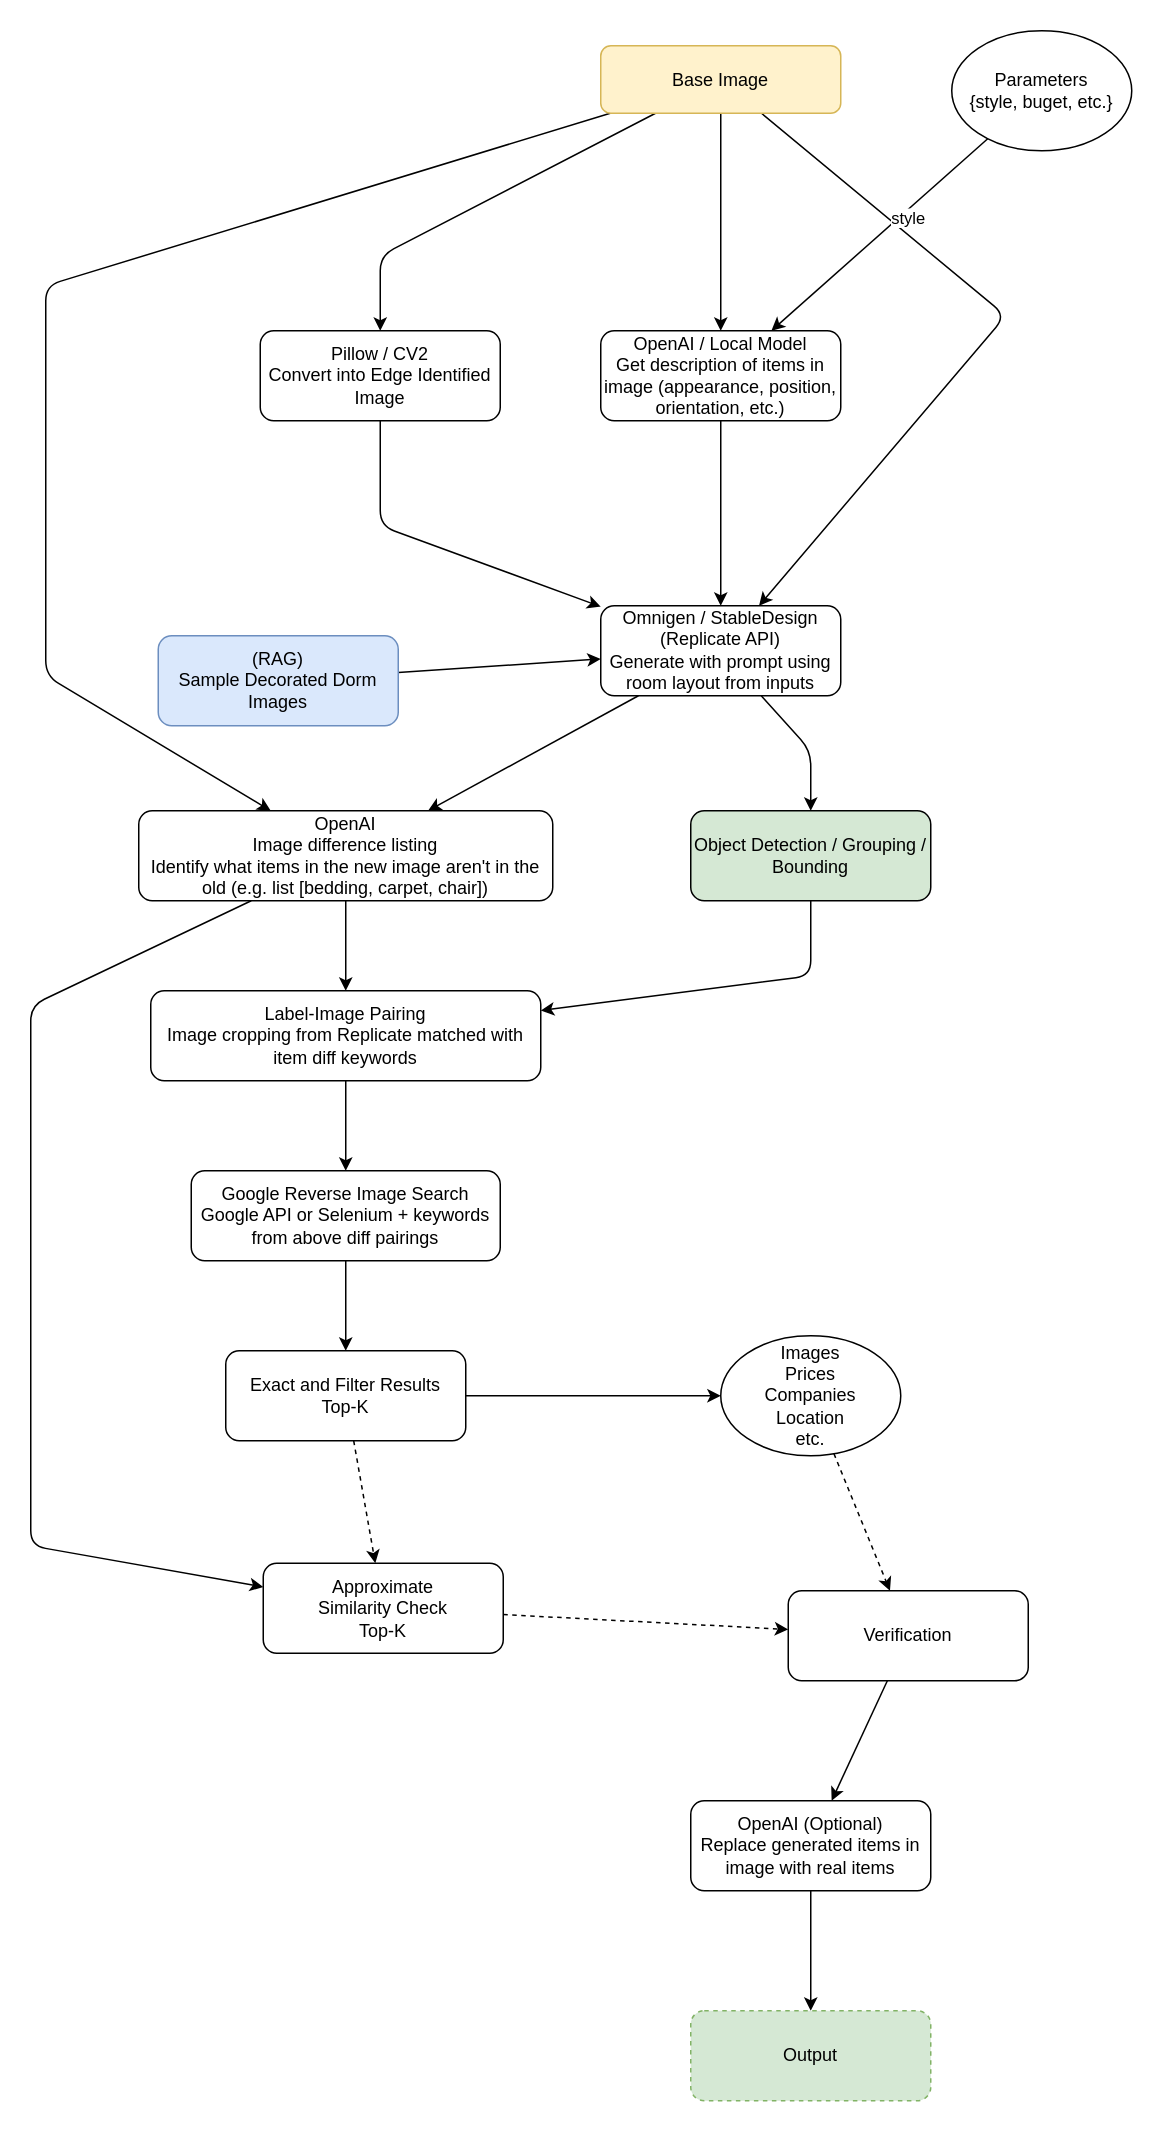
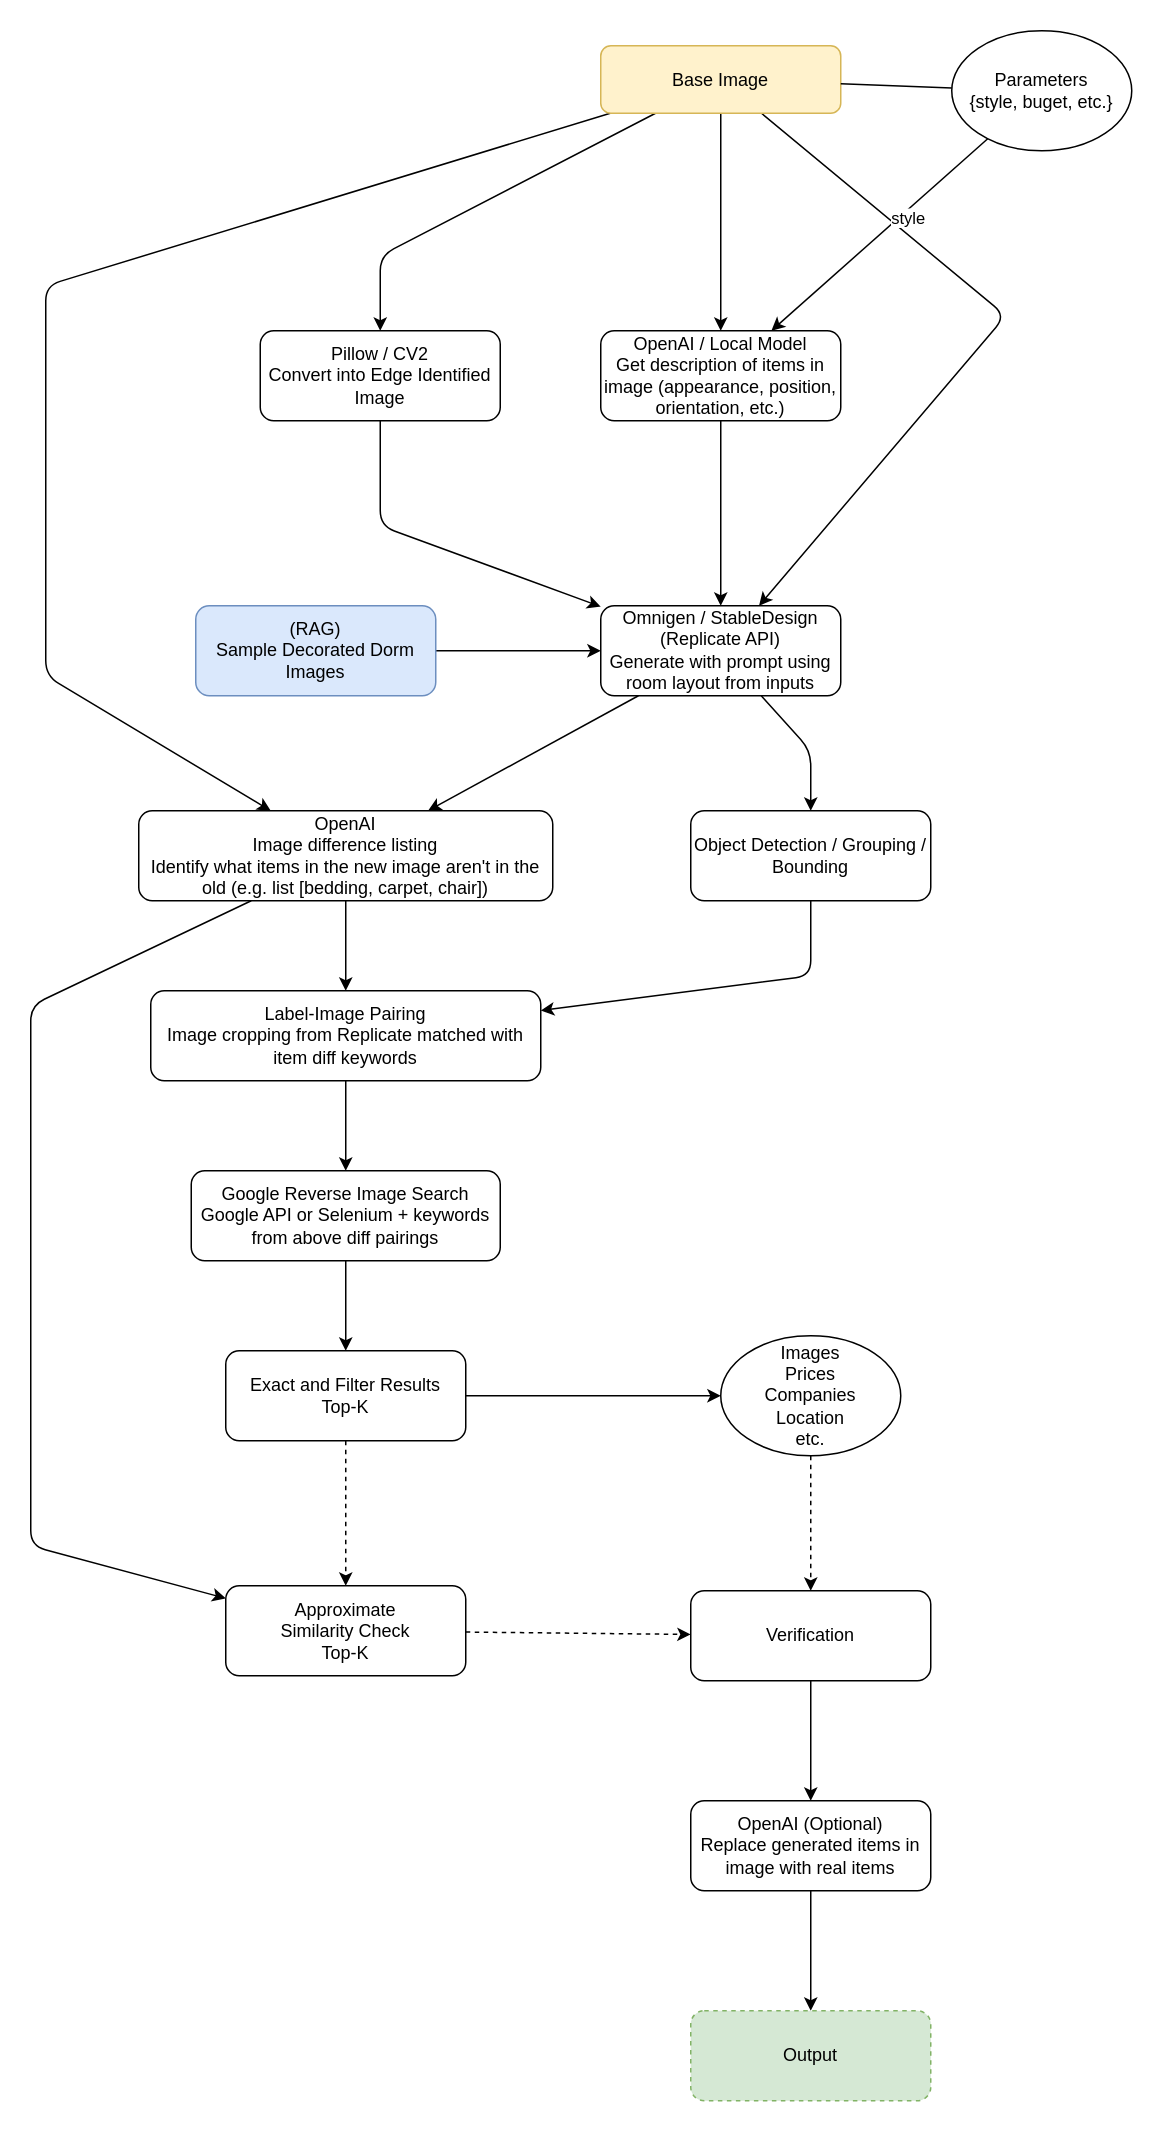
edge "Base Image" -- "Parameters {style, buget, etc.}": added
node "(RAG) Sample Decorated Dorm Images": moved (278, 681) -> (316, 651)
node "Object Detection / Grouping / Bounding": fillcolor #d5e8d4 -> #ffffff
node "Approximate Similarity Check Top-K": moved (383, 1608) -> (346, 1631)
node "Verification": moved (908, 1636) -> (811, 1636)
